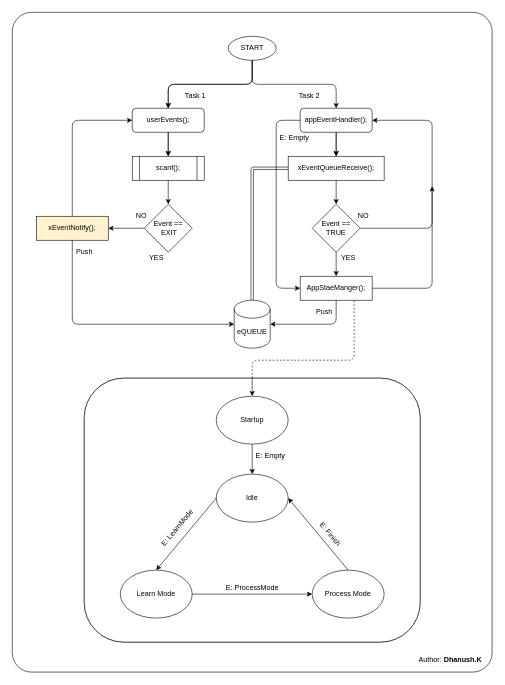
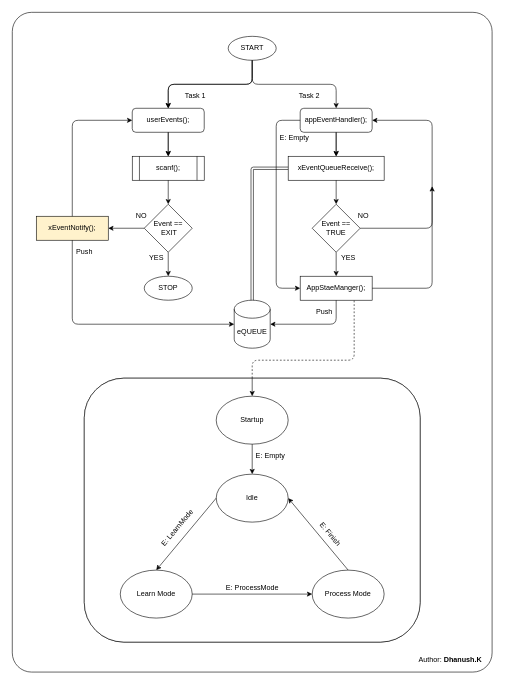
edge "Event == EXIT" -> "STOP": added
node "STOP": added
